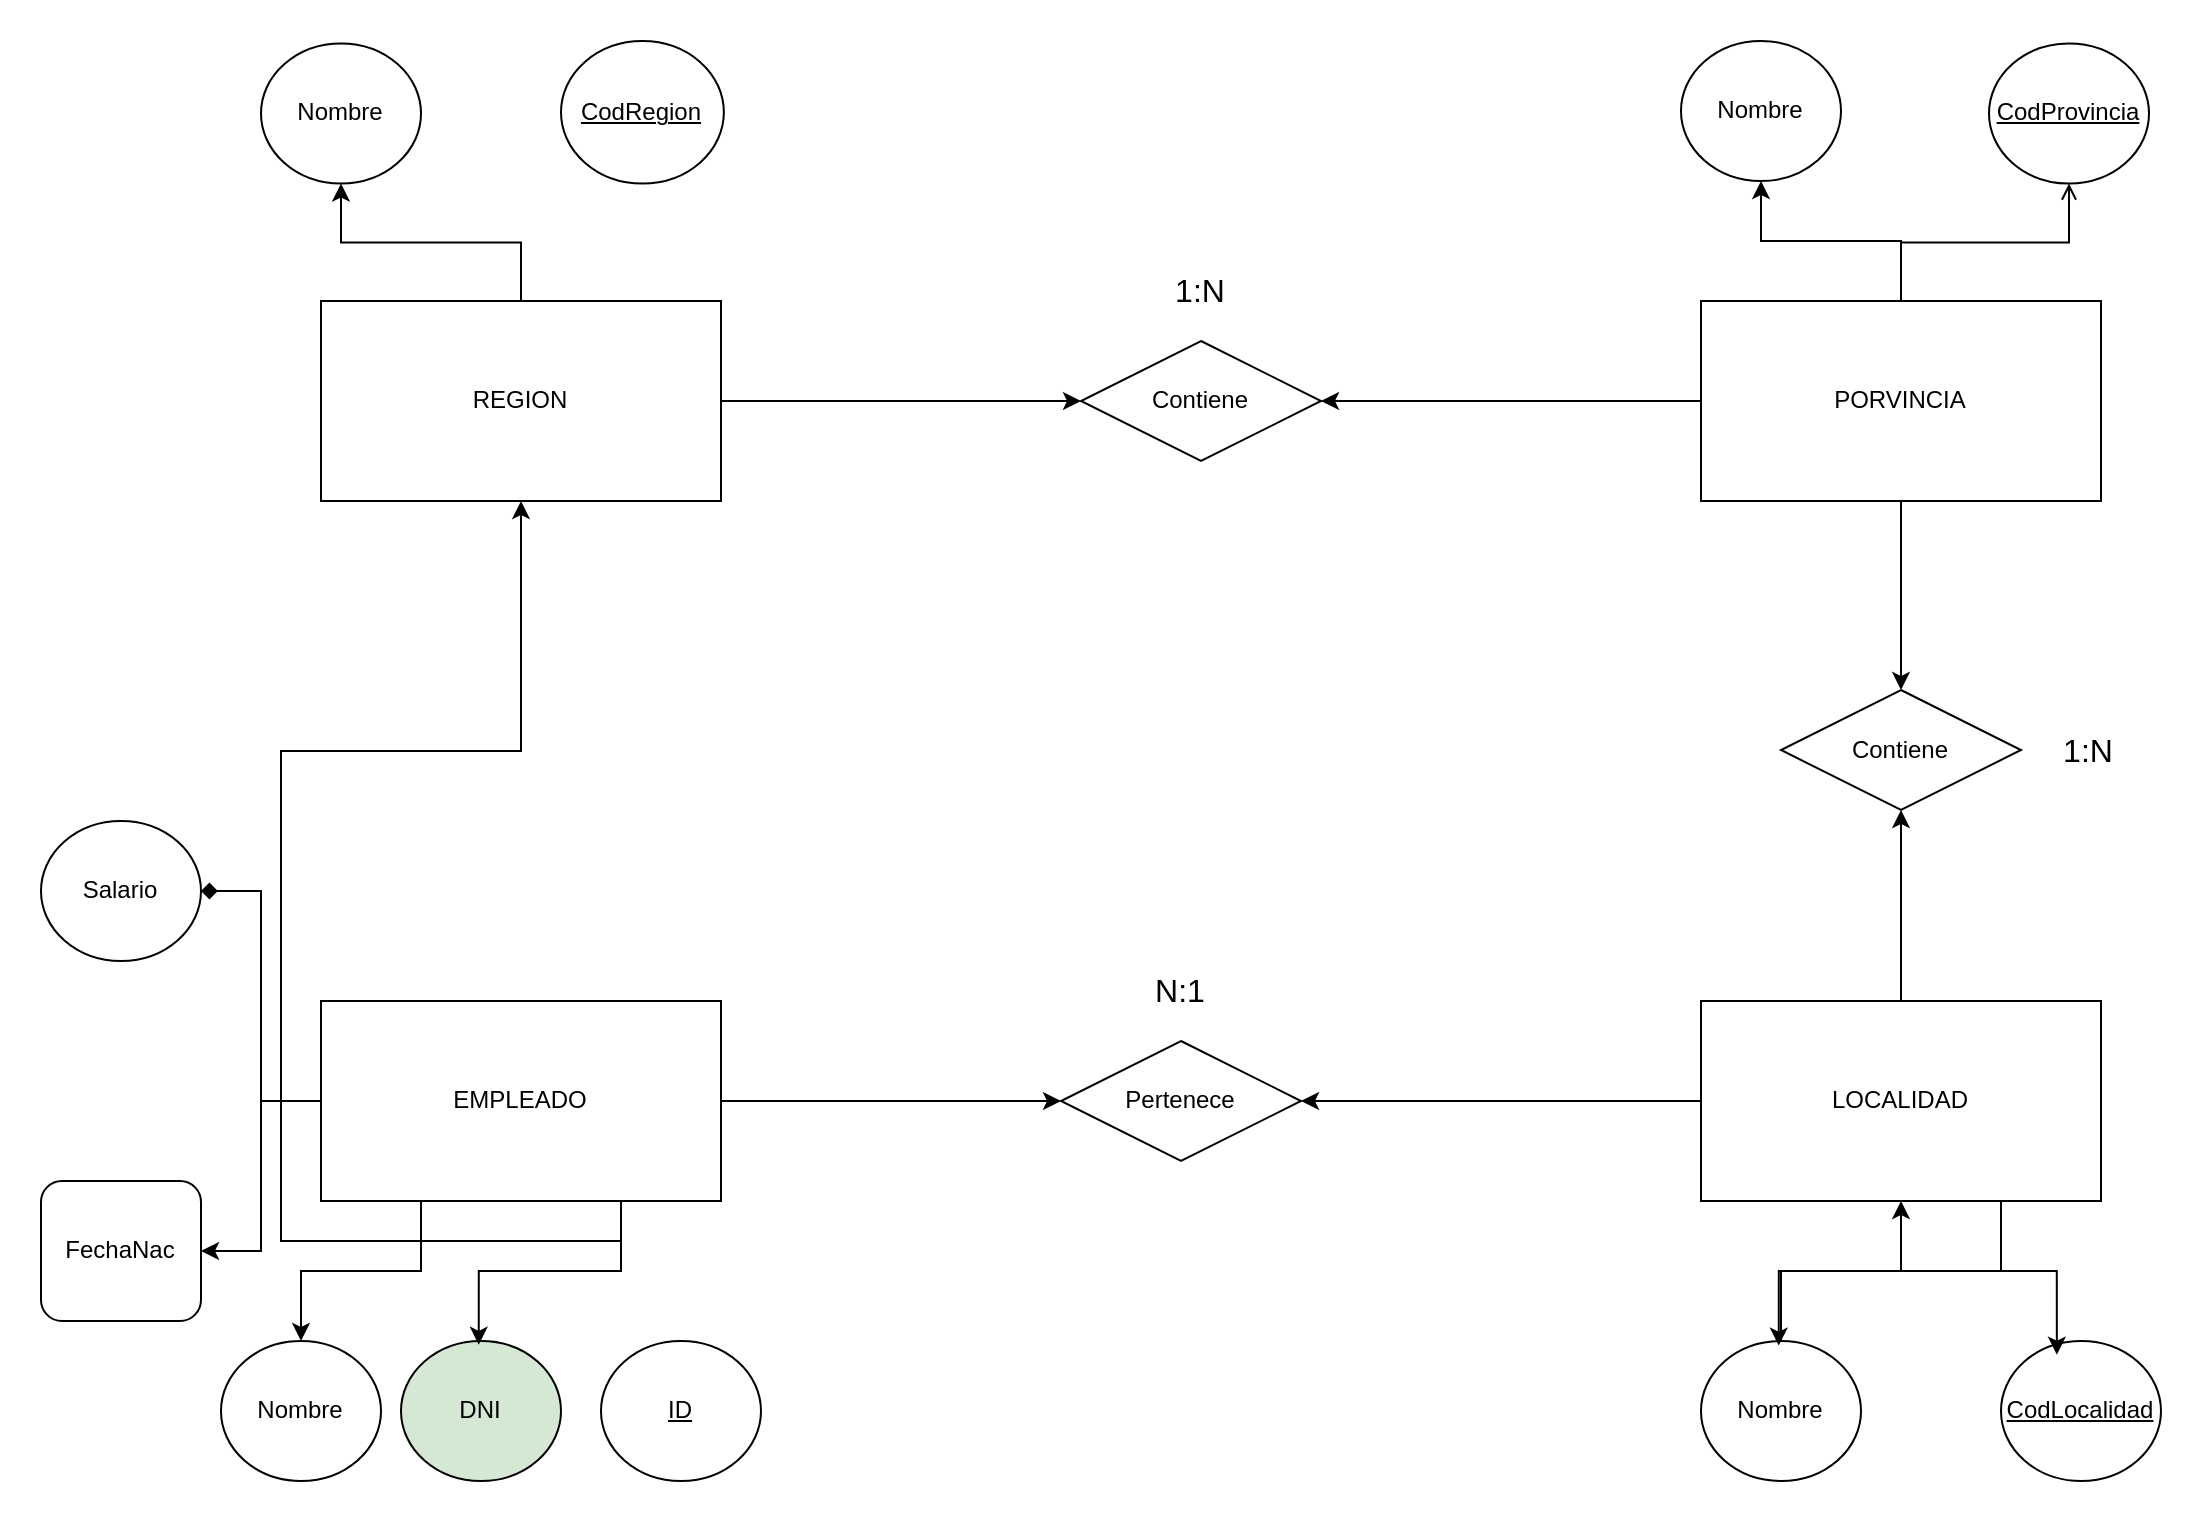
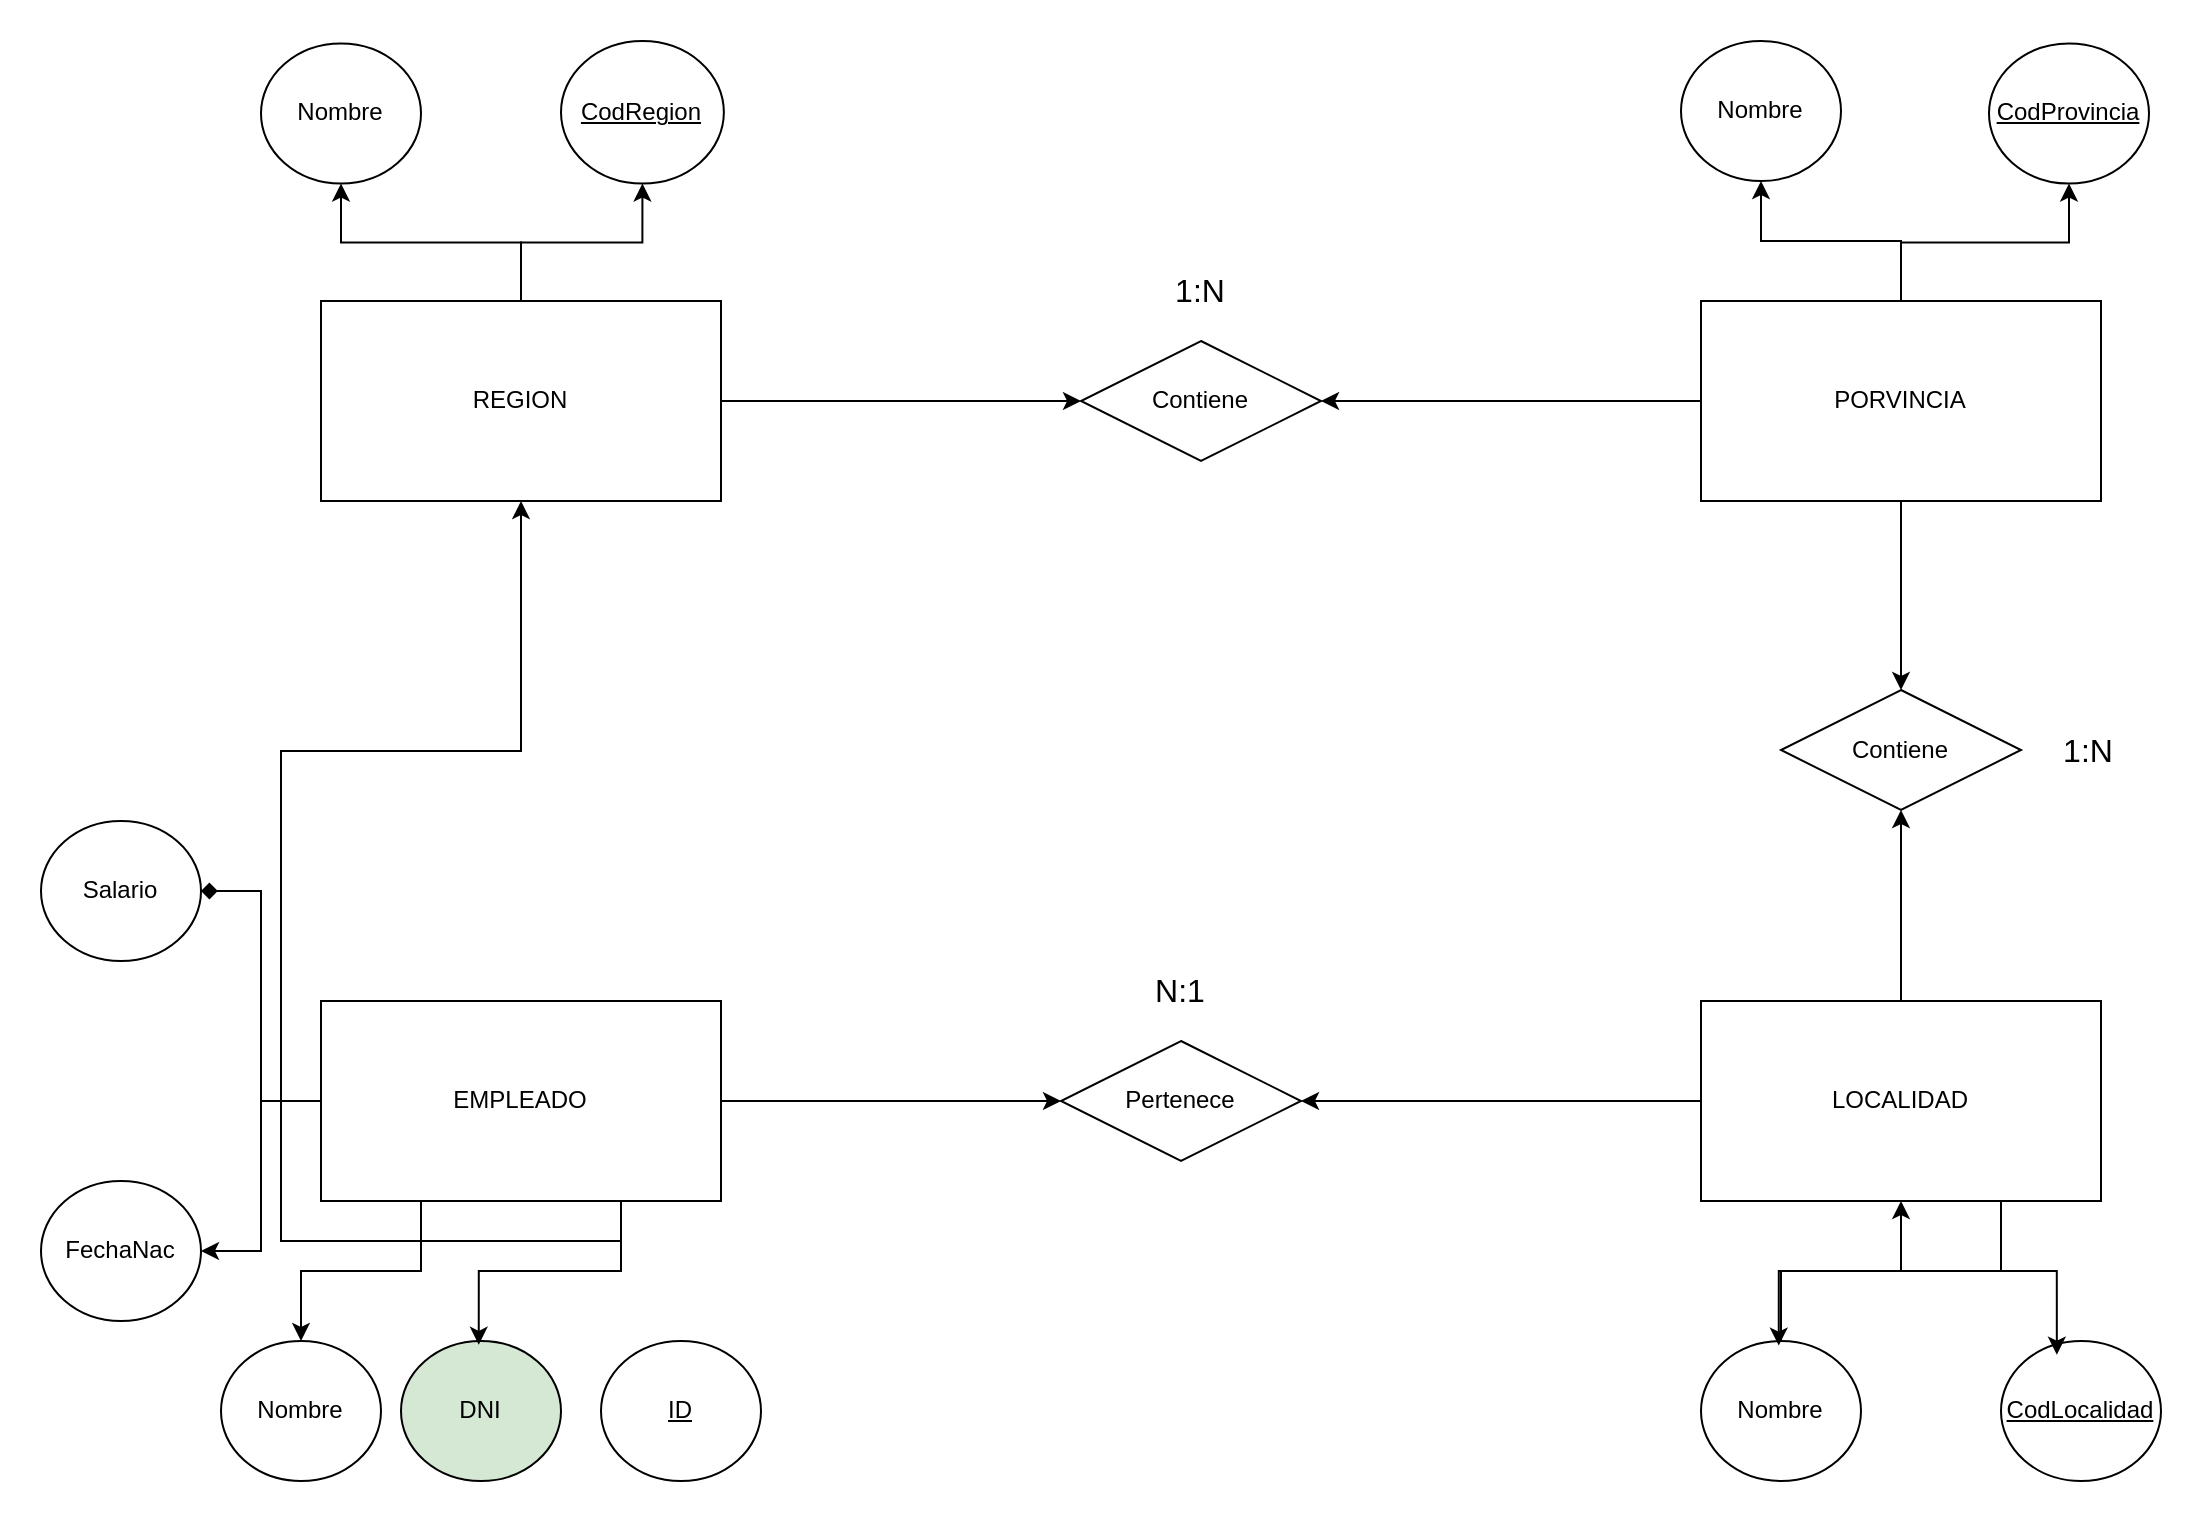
edge "PORVINCIA" -> "CodProvincia": arrowhead open -> classic
edge "REGION" -> "CodRegion": added
node "FechaNac": shape rounded rectangle -> ellipse
